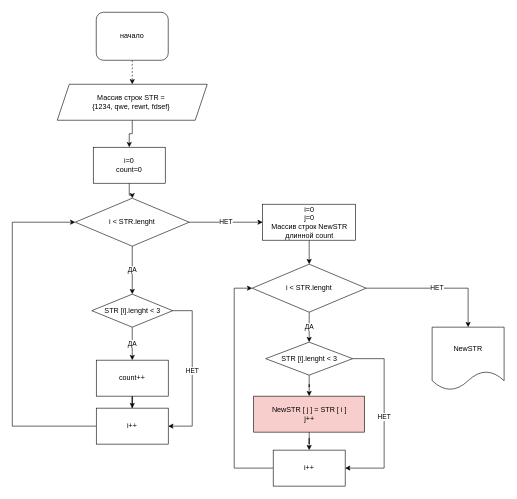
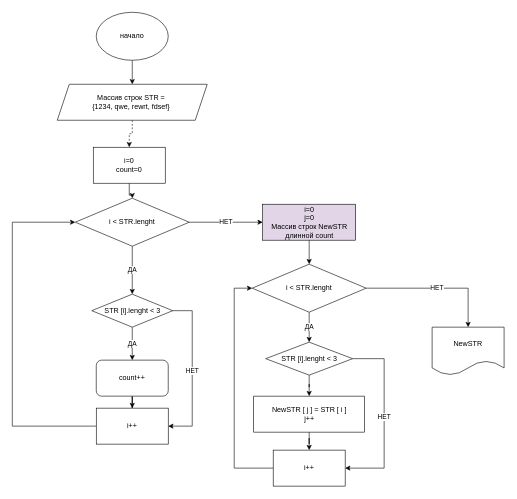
node "начало": shape rounded rectangle -> ellipse
edge "начало" -> "Массив строк STR = {1234, qwe, rewrt, fdsef}": style dashed -> solid
edge "Массив строк STR = {1234, qwe, rewrt, fdsef}" -> "i=0 count=0": style solid -> dashed
node "i=0 j=0 Массив строк NewSTR длинной count": fillcolor #ffffff -> #e1d5e7
node "NewSTR": size 72x63 -> 72x48
node "count++": shape rectangle -> rounded rectangle
node "NewSTR [ j ] = STR [ i ] j++": fillcolor #f8cecc -> #ffffff
